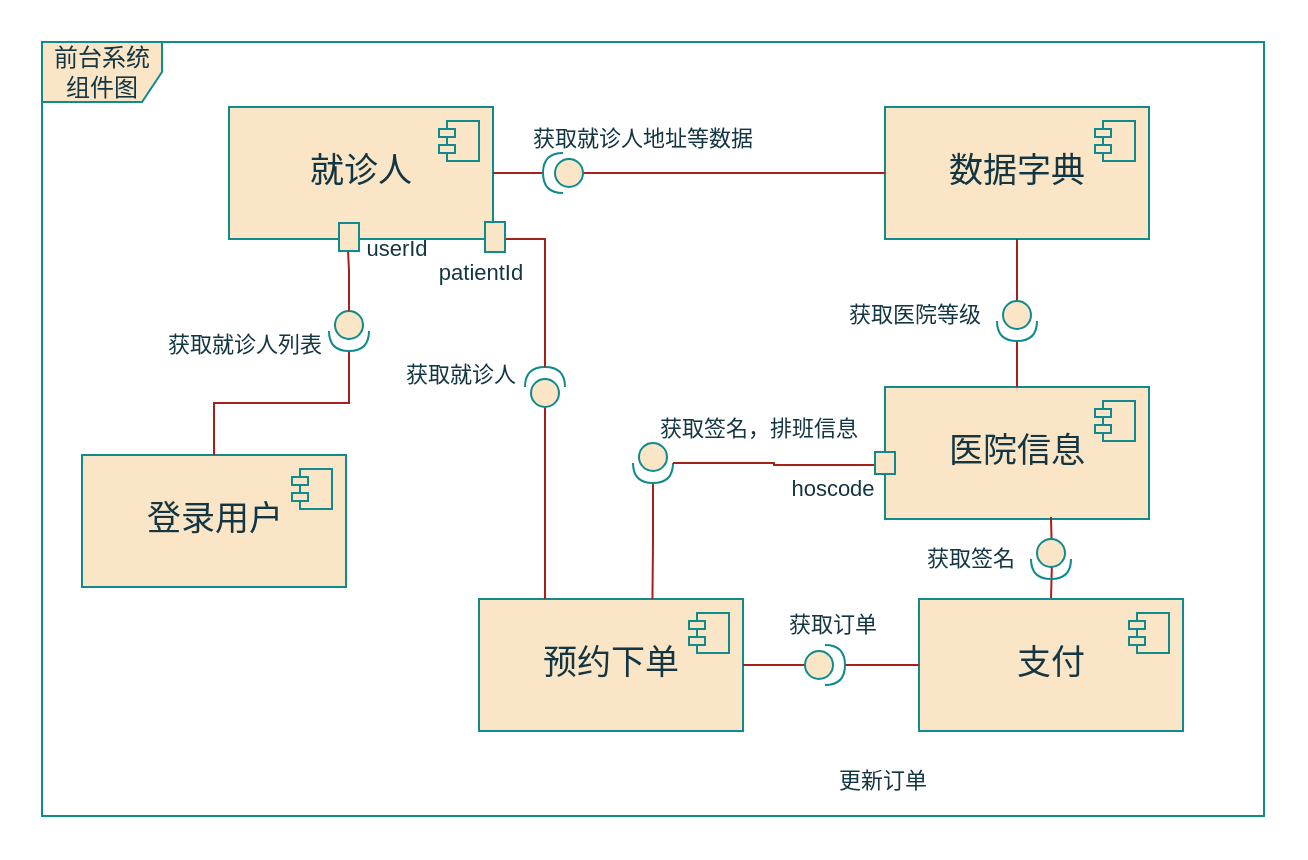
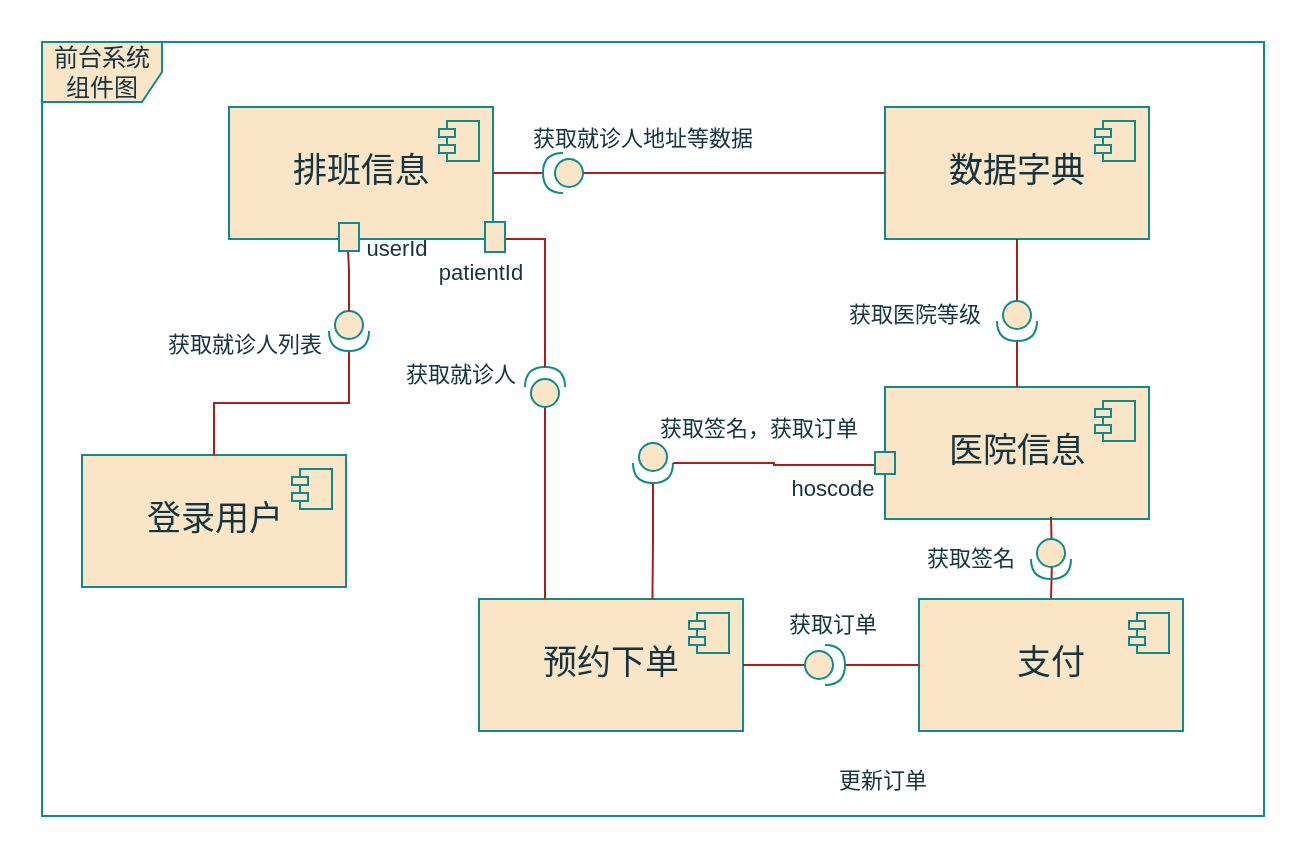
node "就诊人": label "就诊人" -> "排班信息"
node "获取签名，排班信息": label "获取签名，排班信息" -> "获取签名，获取订单"
